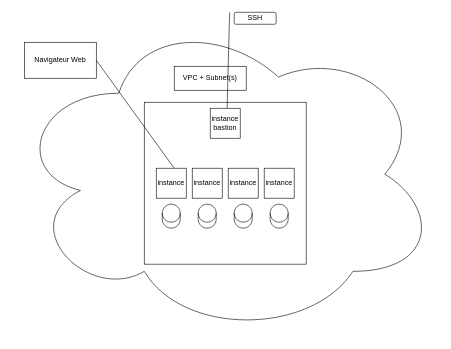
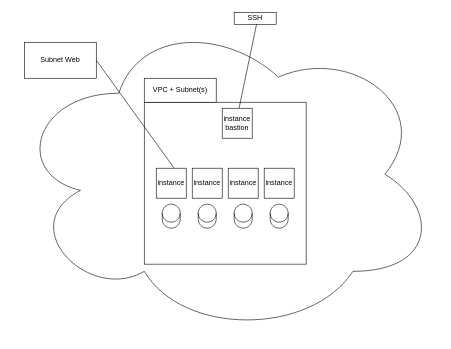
node "SSH": shape rounded rectangle -> rectangle
node "Navigateur Web": label "Navigateur Web" -> "Subnet Web"
node "VPC + Subnet(s)": moved (210, 78) -> (180, 90)
node "instance bastion": moved (225, 123) -> (237, 123)
